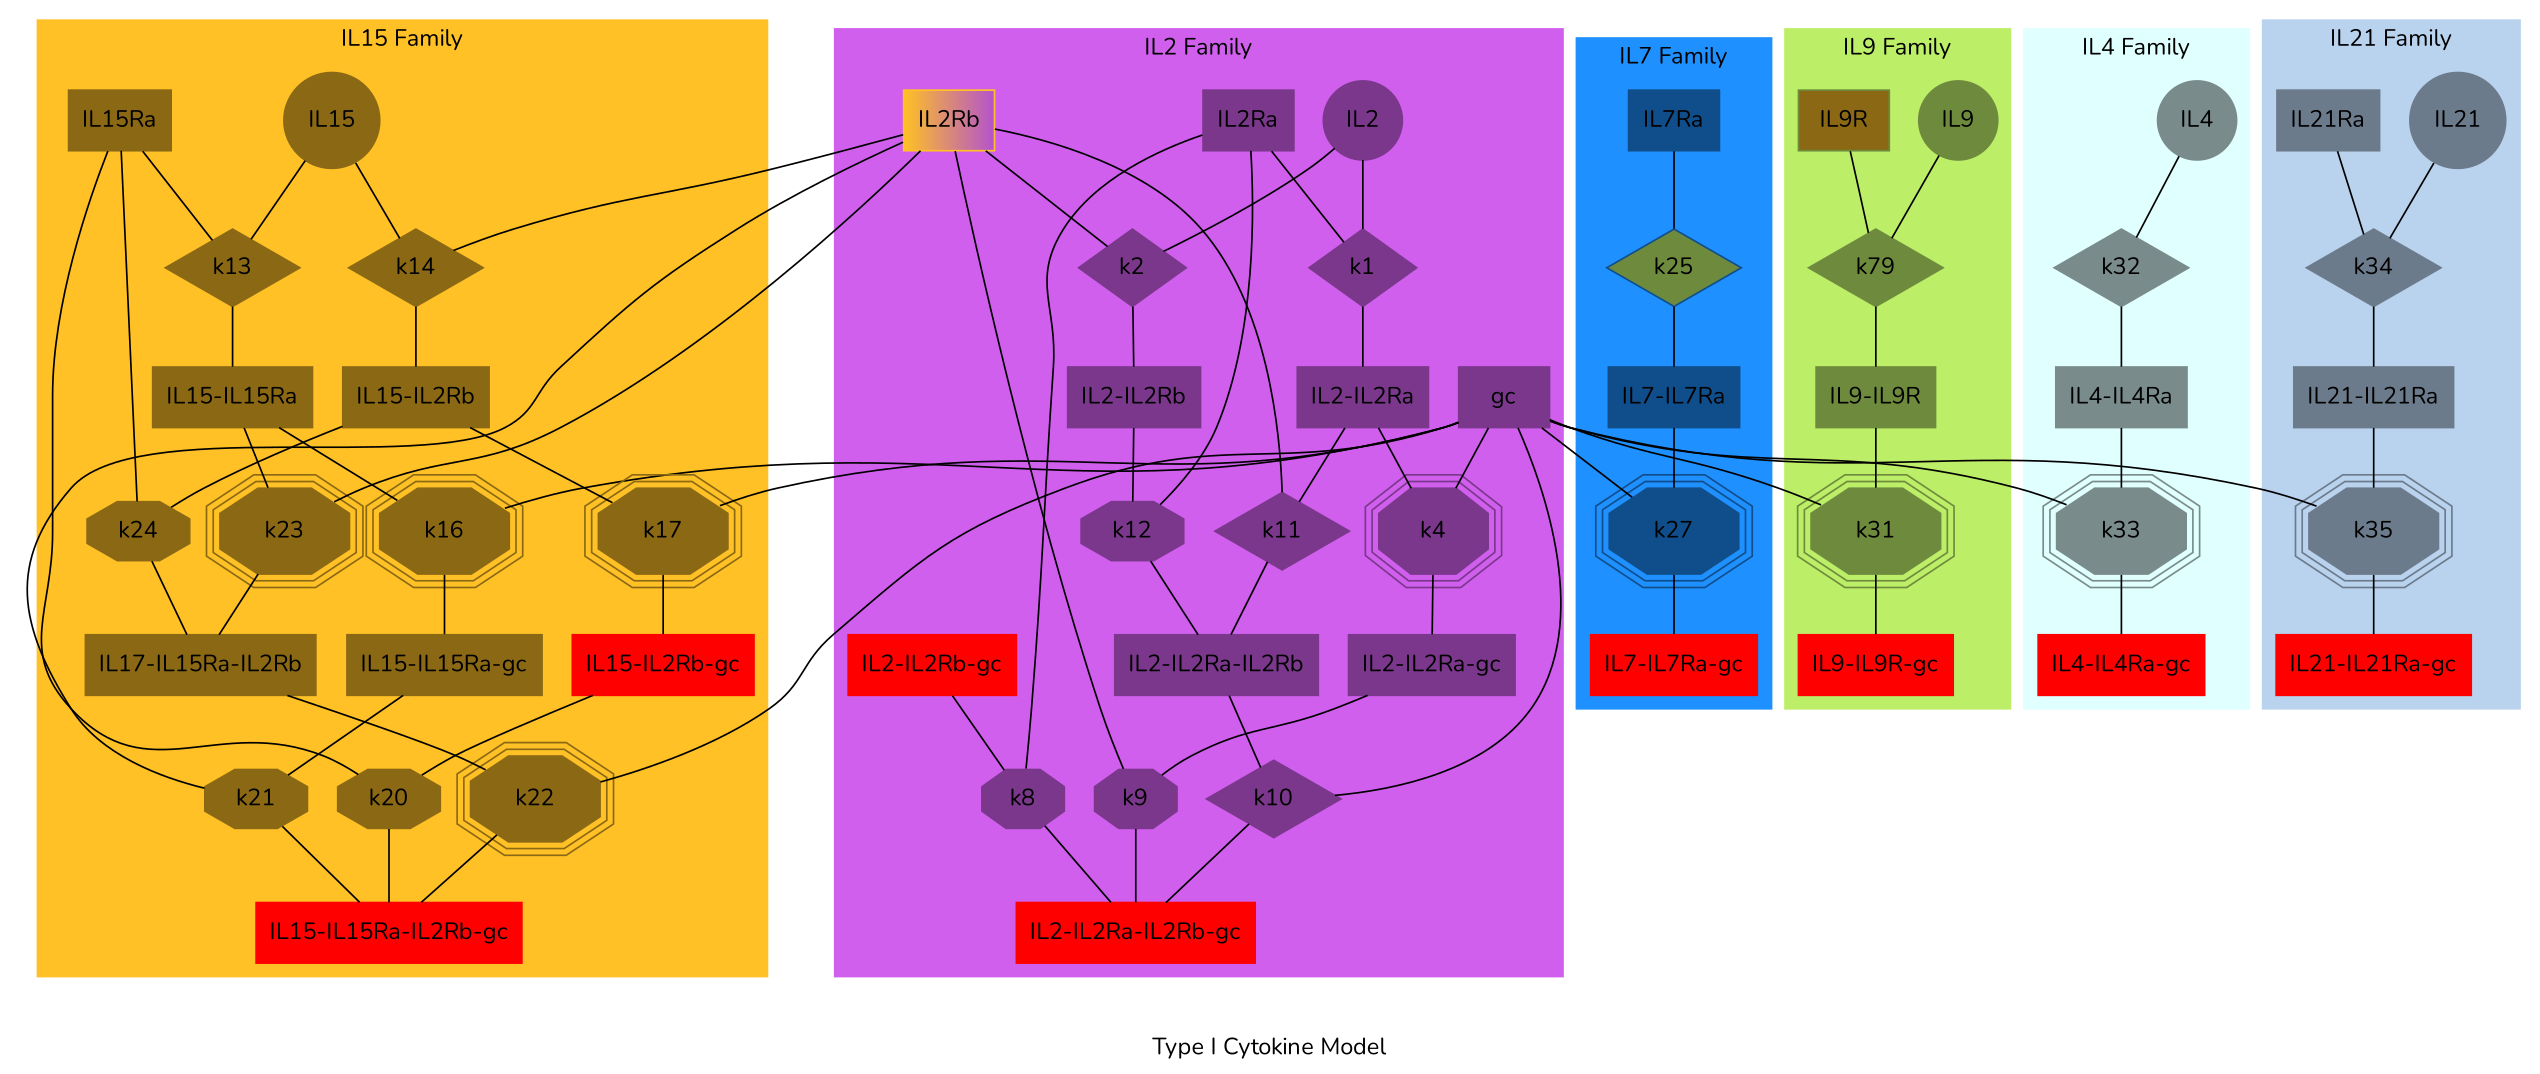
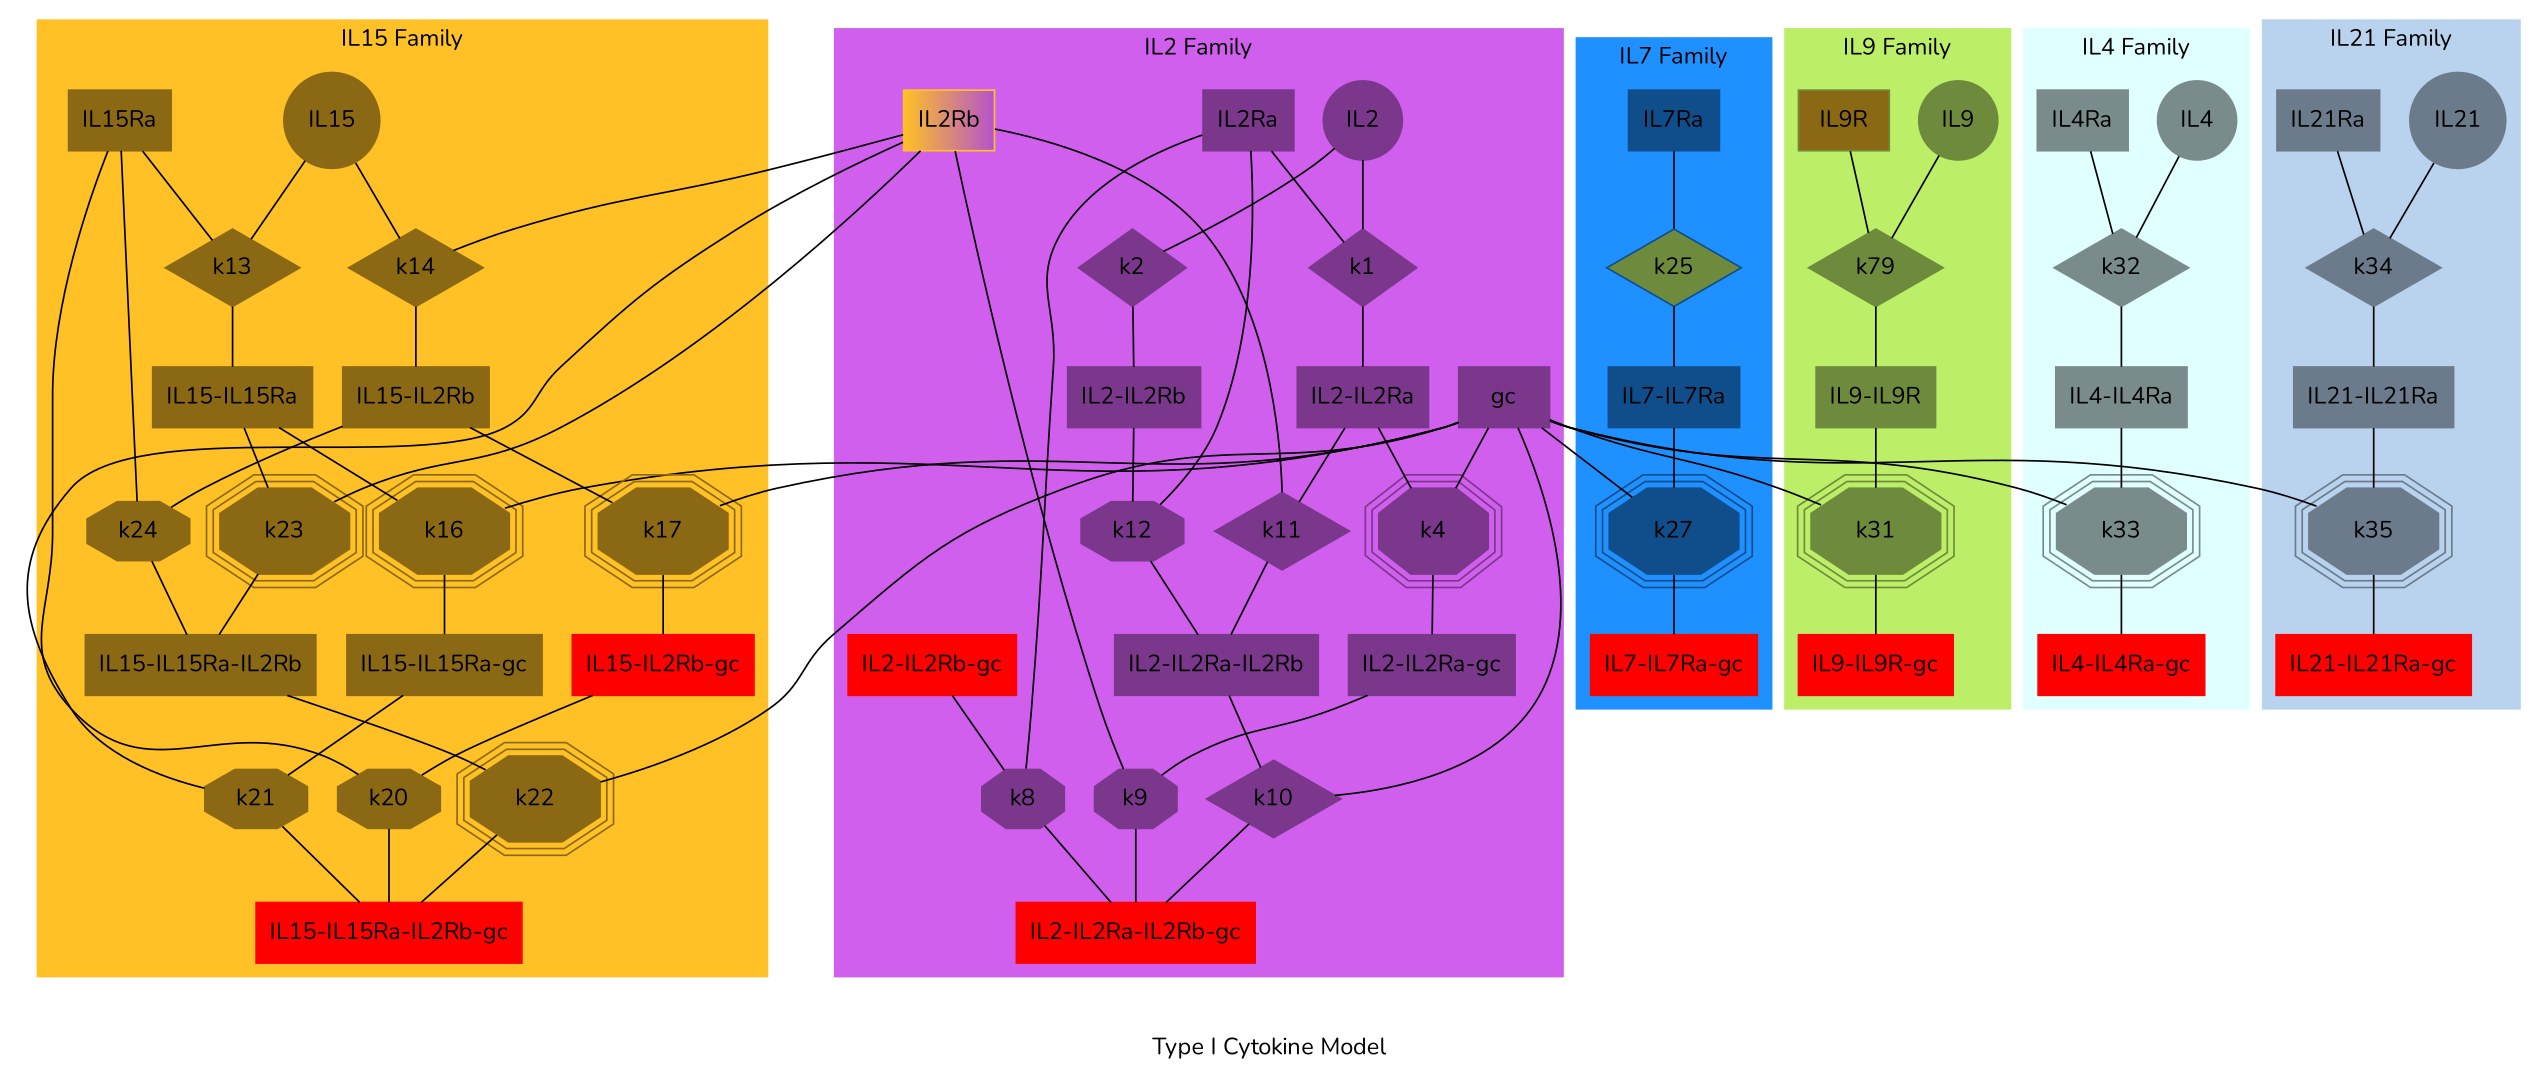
node "IL4Ra": added
edge "IL2Rb" -- "k2": removed
node "IL17-IL15Ra-IL2Rb": label "IL17-IL15Ra-IL2Rb" -> "IL15-IL15Ra-IL2Rb"
